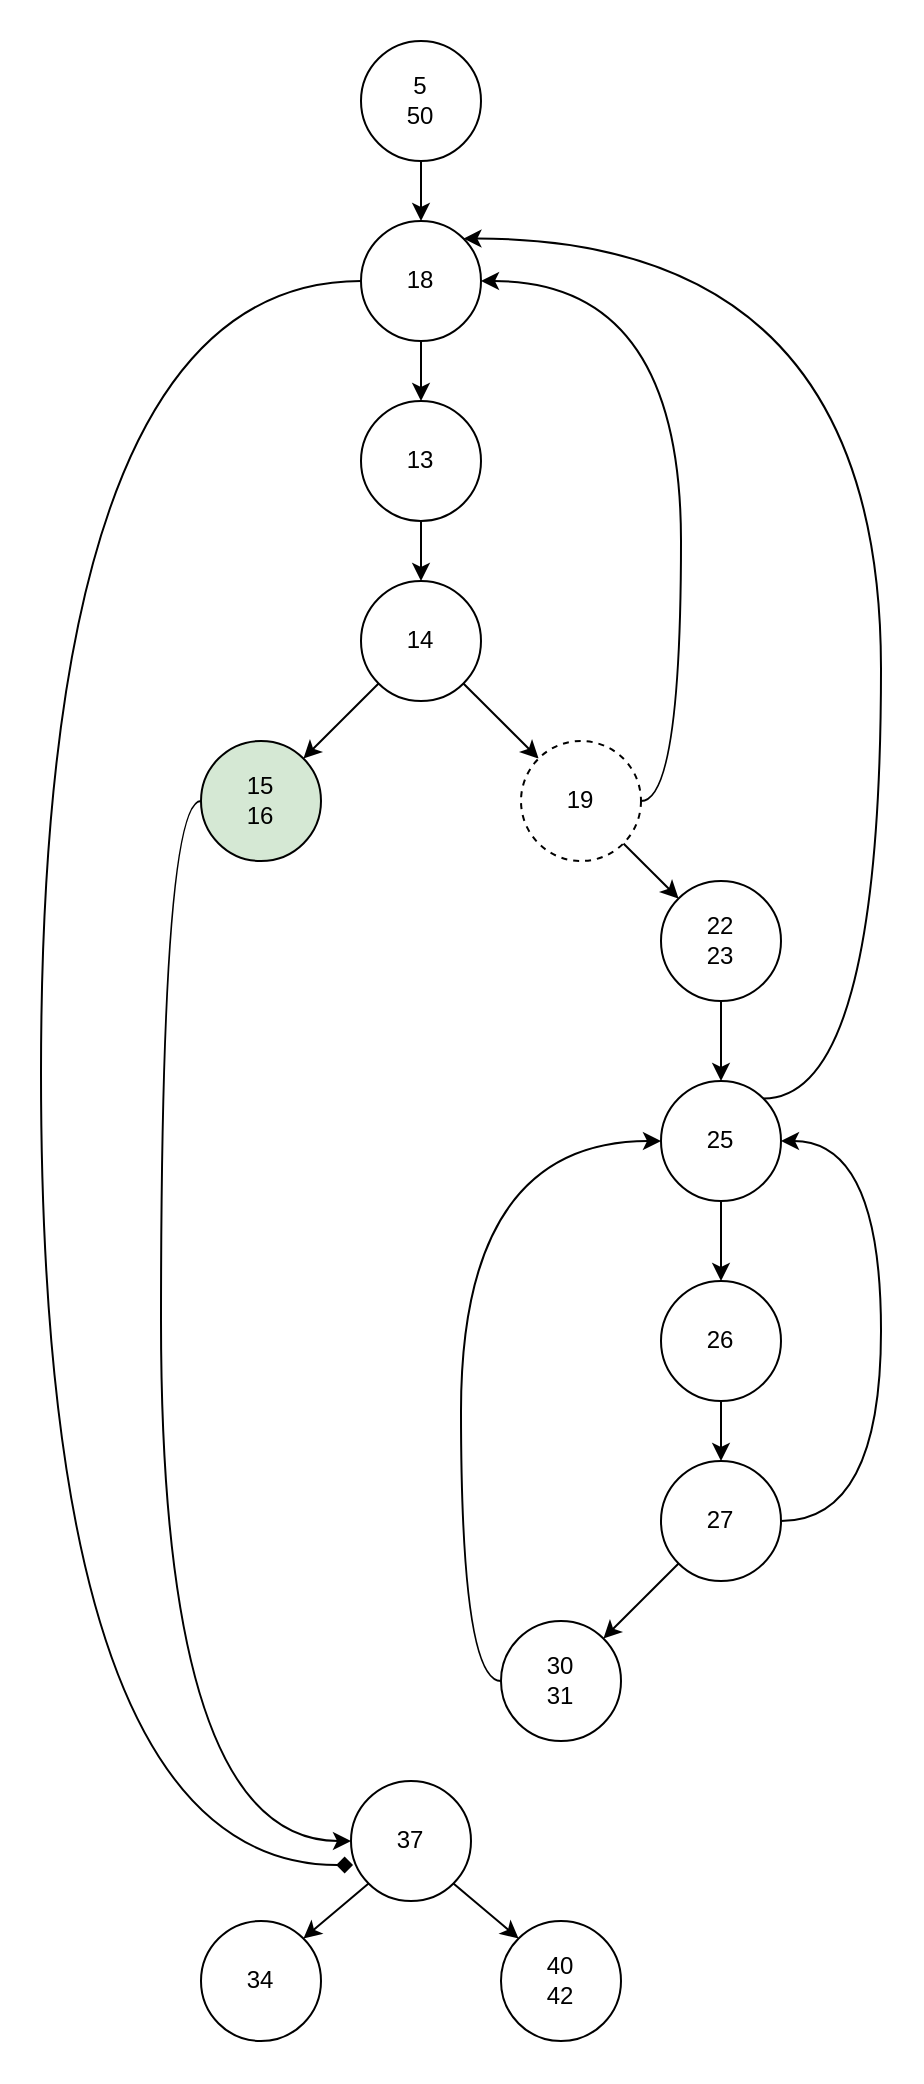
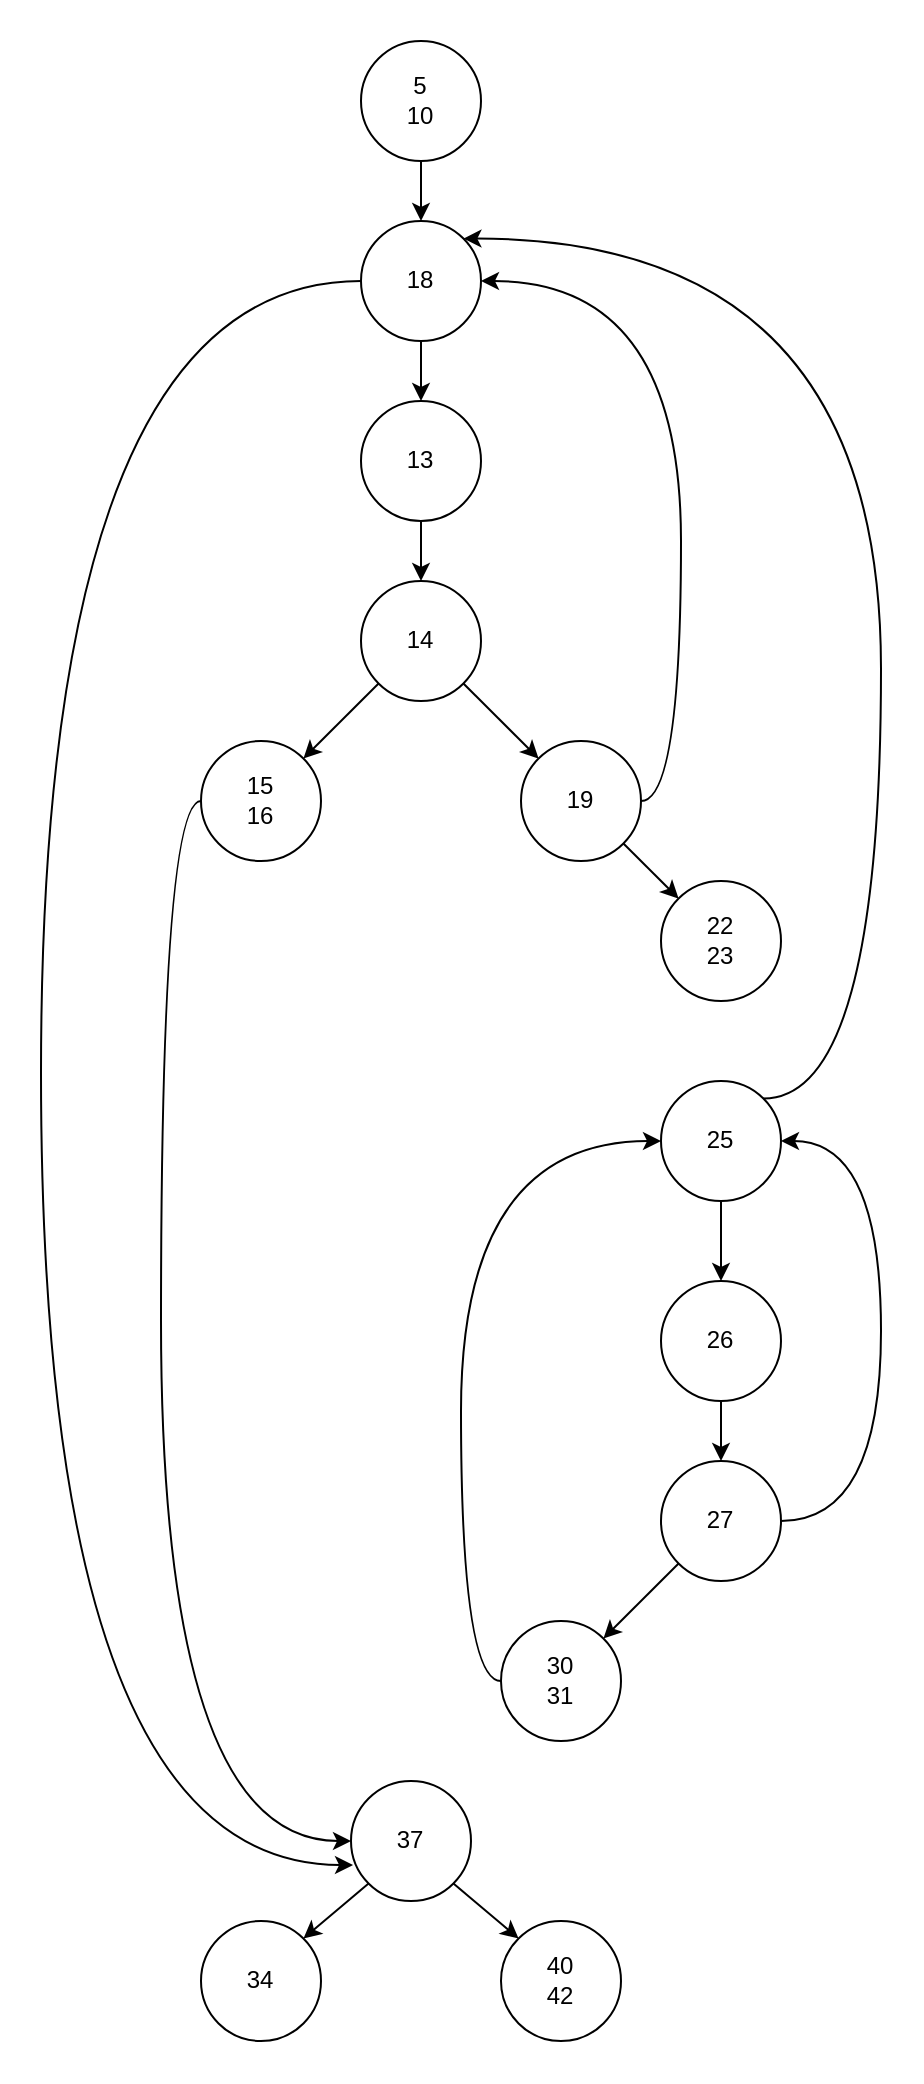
node "5 50": label "5 50" -> "5 10"
node "15 16": fillcolor #d5e8d4 -> #ffffff
node "19": style dashed -> solid
edge "22 23" -> "25": removed
edge "18" -> "37": arrowhead diamond -> classic
